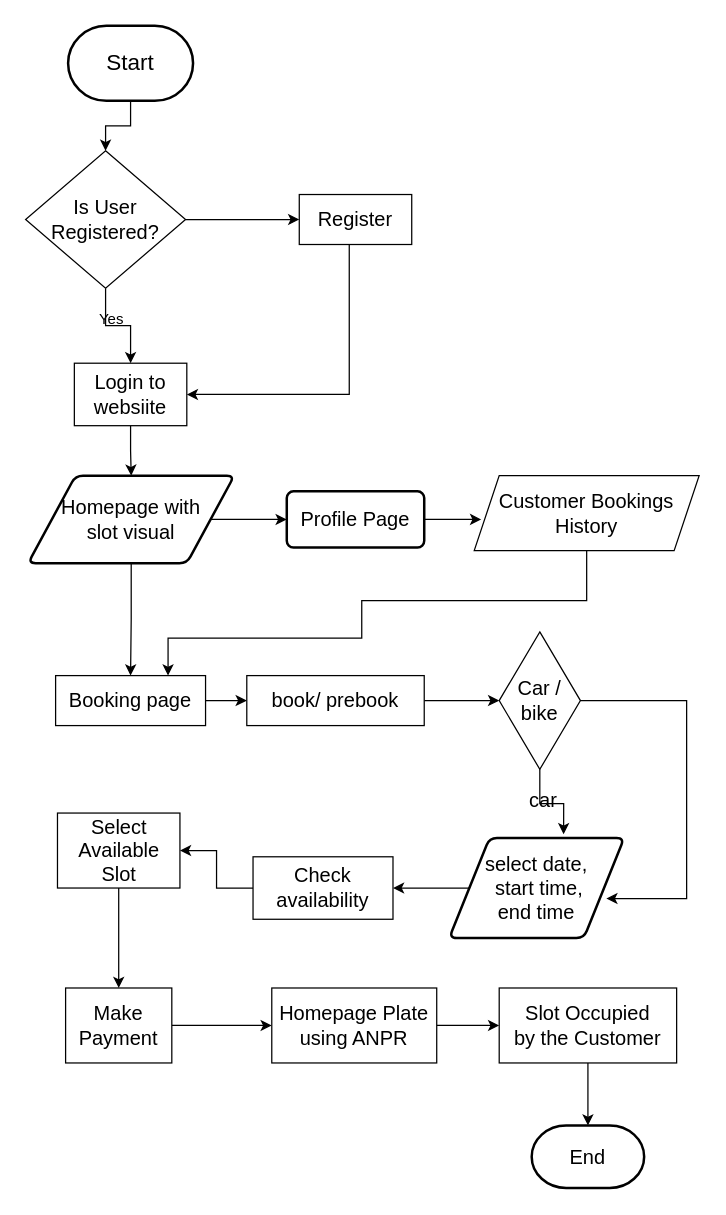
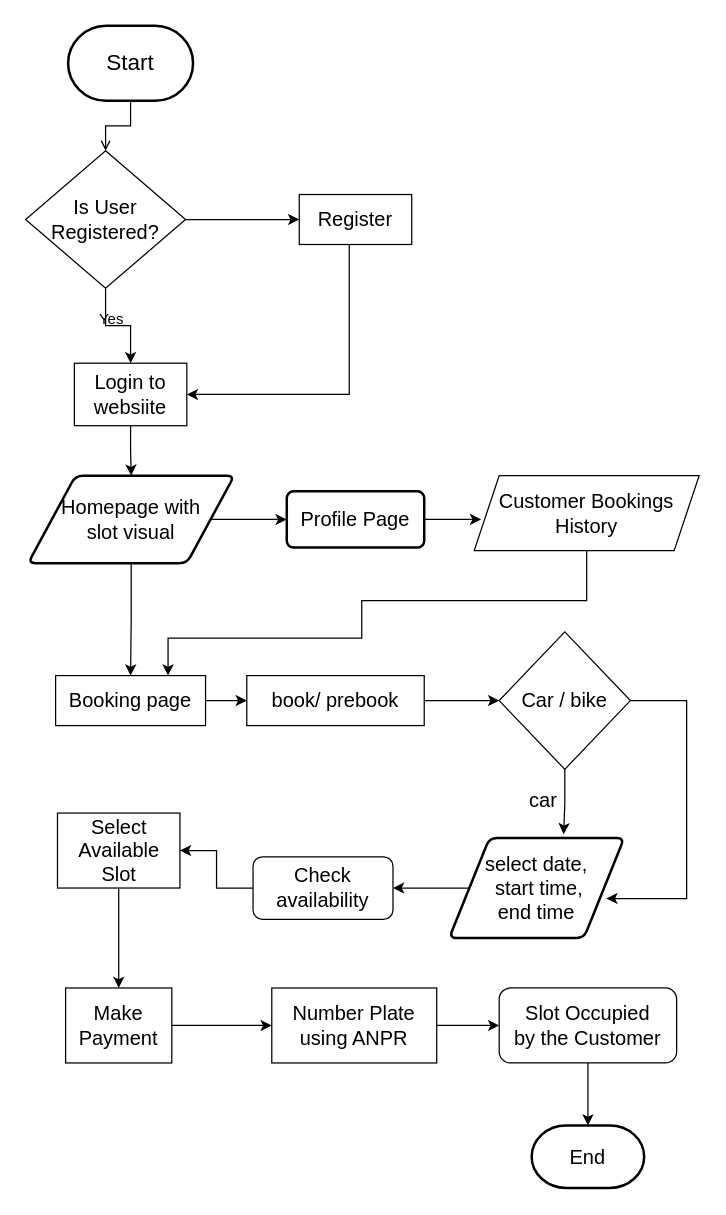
edge "Start" -> "Is User Registered?": arrowhead classic -> open
node "Car / bike": size 81x138 -> 131x138
node "Check availability": shape rectangle -> rounded rectangle
node "Homepage Plate using ANPR": label "Homepage Plate using ANPR" -> "Number Plate using ANPR"
node "Slot Occupied by the Customer": shape rectangle -> rounded rectangle
